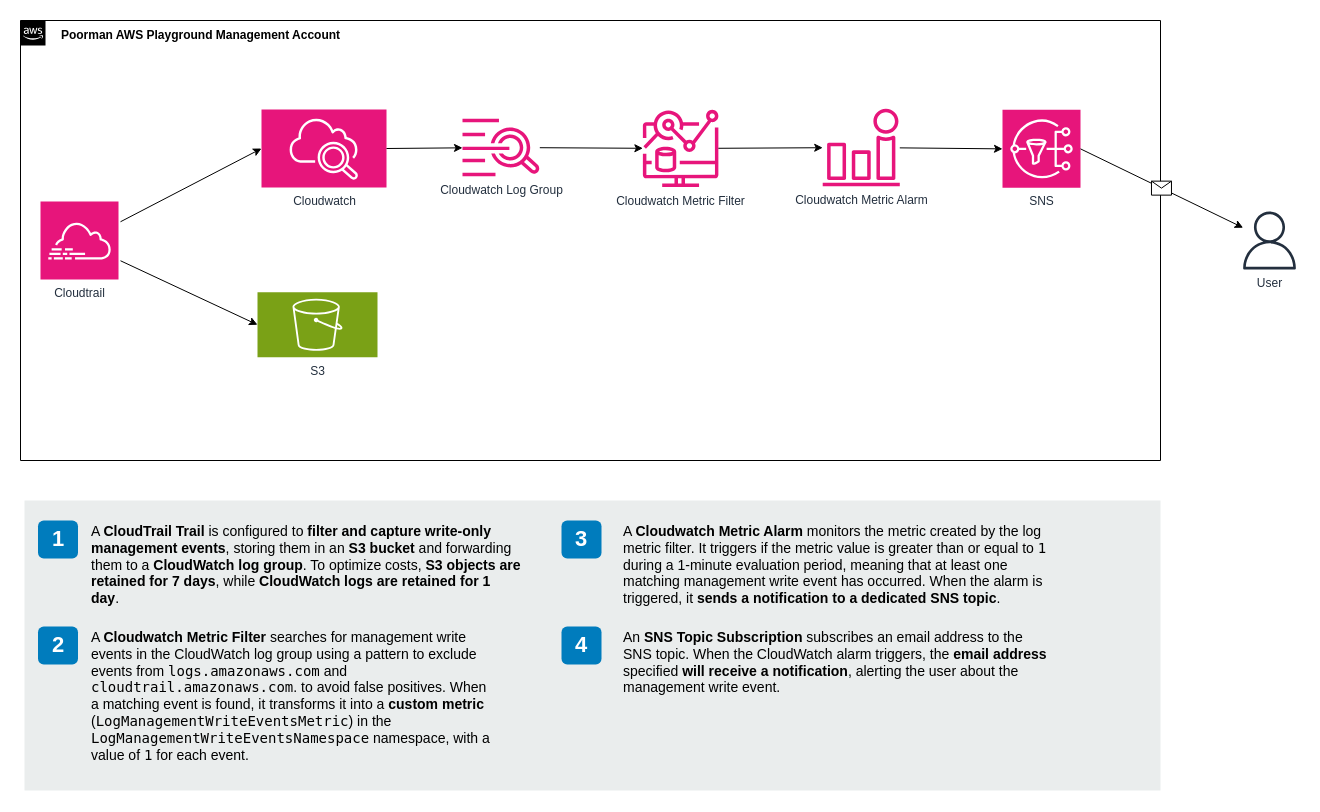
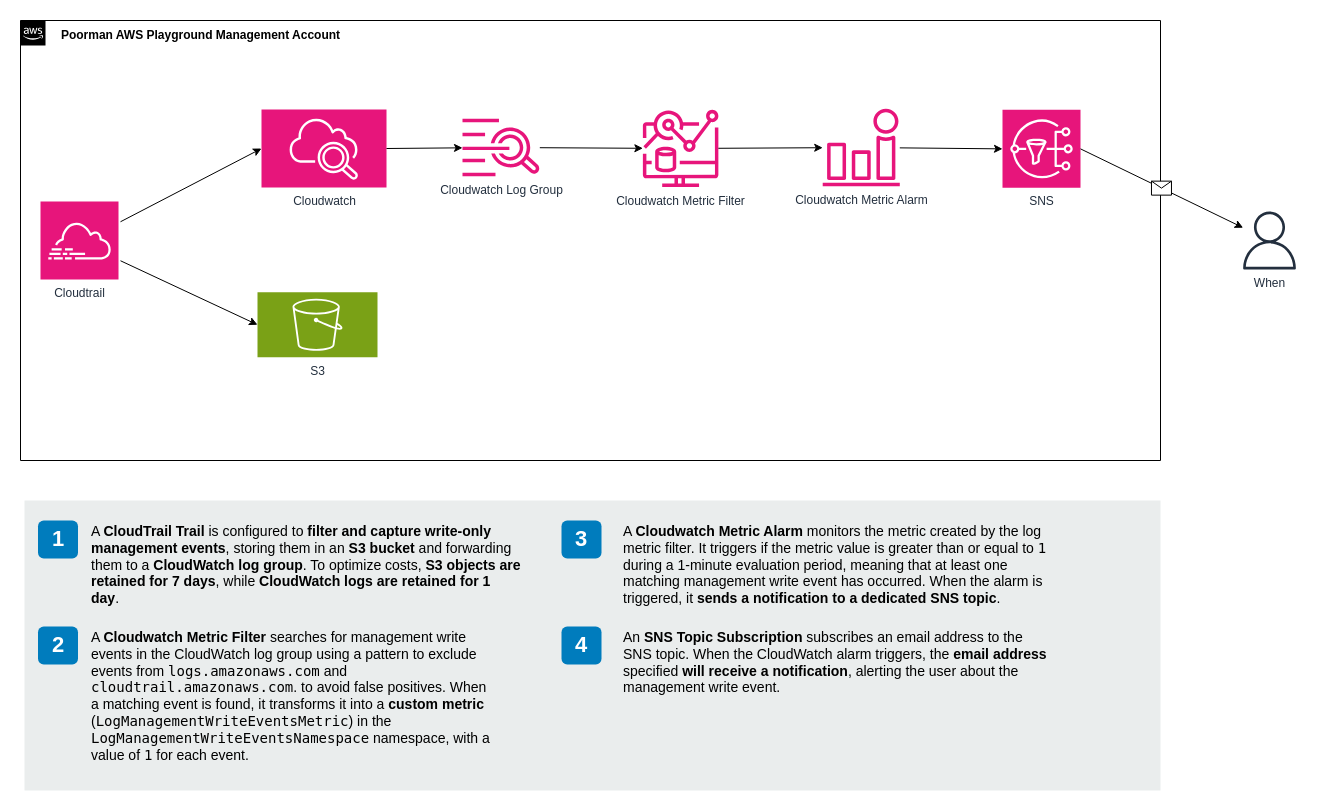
node "User": label "User" -> "When"
